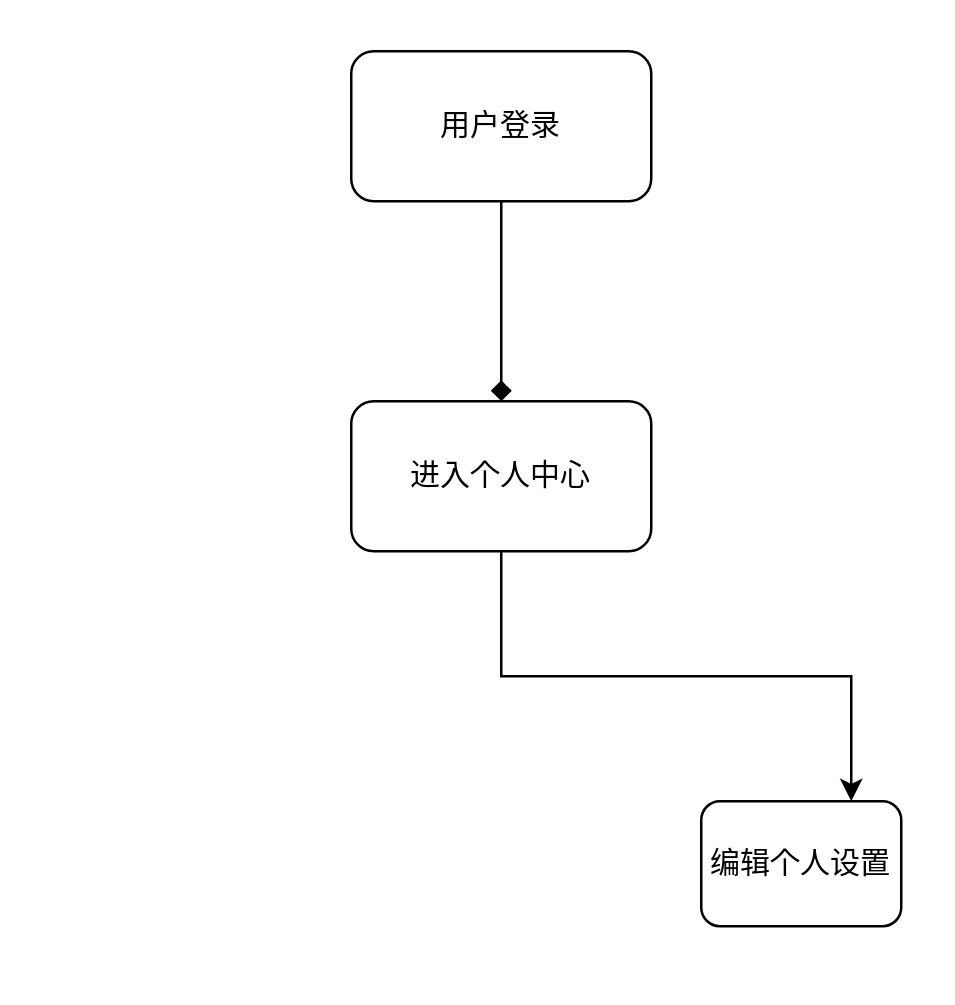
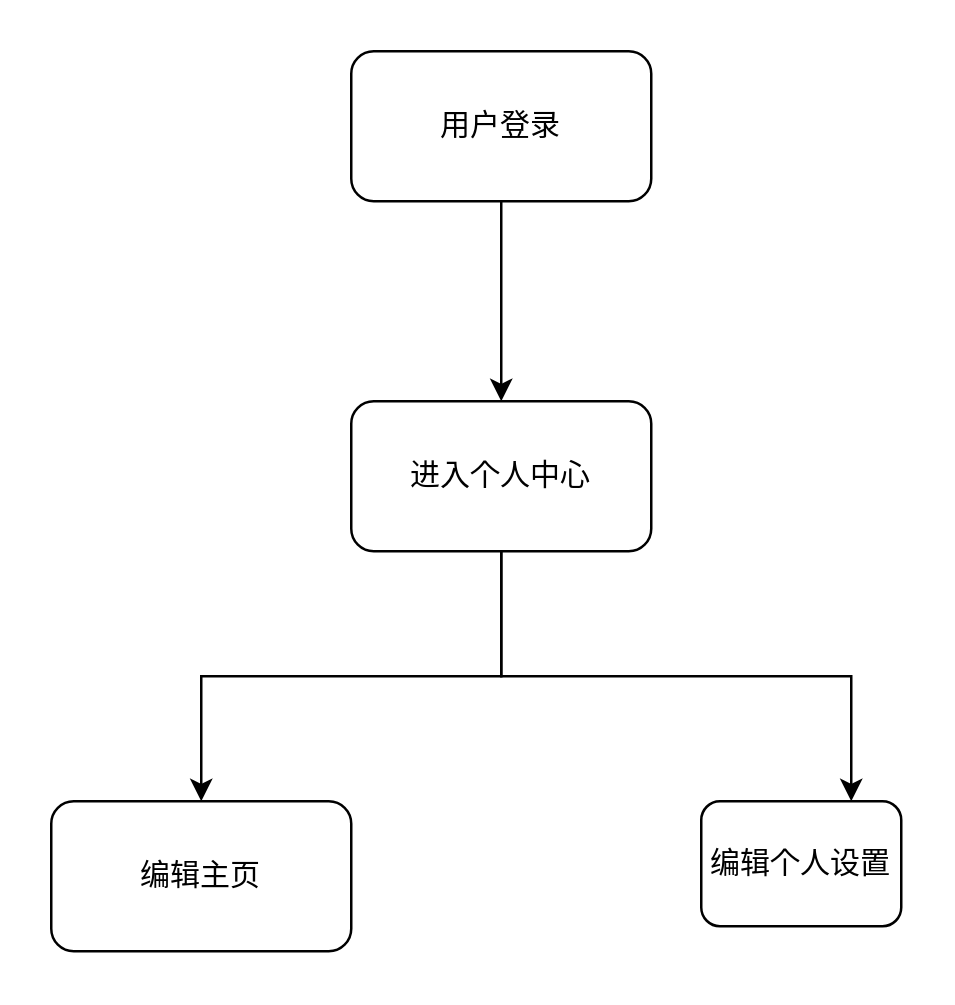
edge "用户登录" -> "进入个人中心": arrowhead diamond -> classic
edge "进入个人中心" -> "编辑主页": added
node "编辑主页": added
